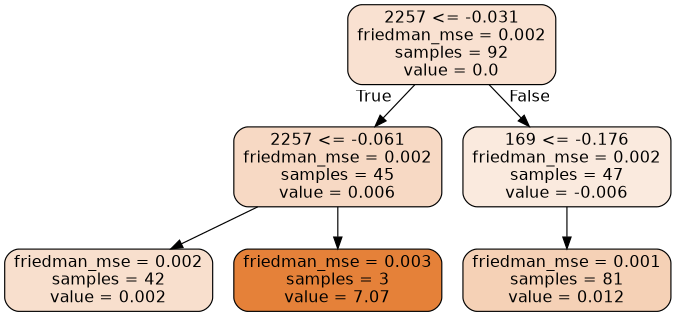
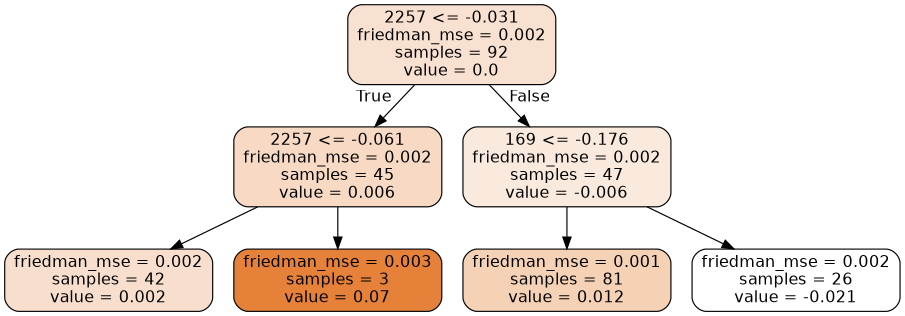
node "friedman_mse = 0.003 samples = 3 value = 7.07": label "friedman_mse = 0.003 samples = 3 value = 7.07" -> "friedman_mse = 0.003 samples = 3 value = 0.07"
node "friedman_mse = 0.002 samples = 26 value = -0.021": added
